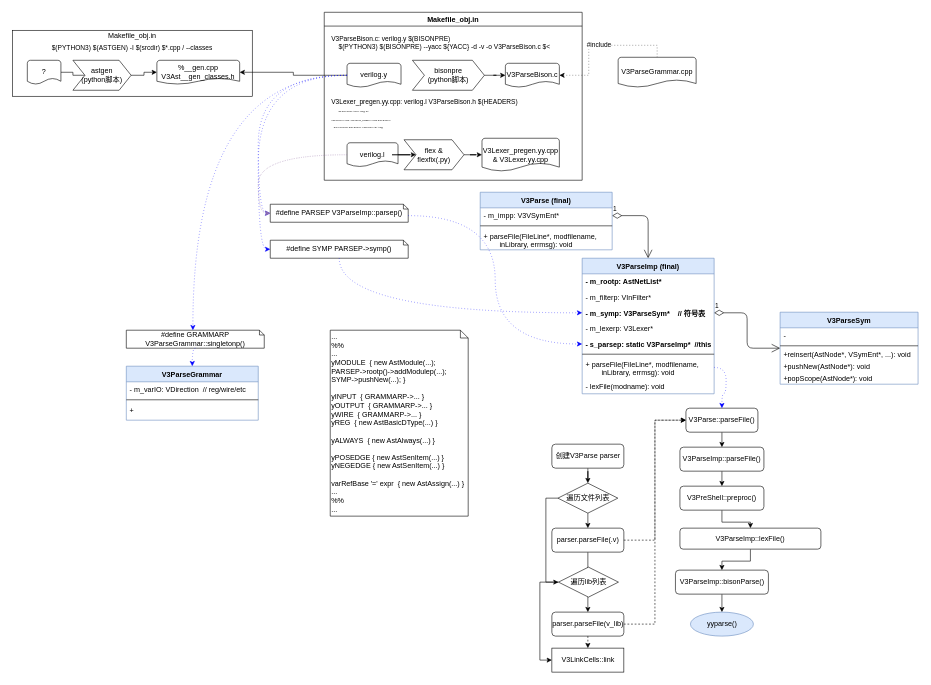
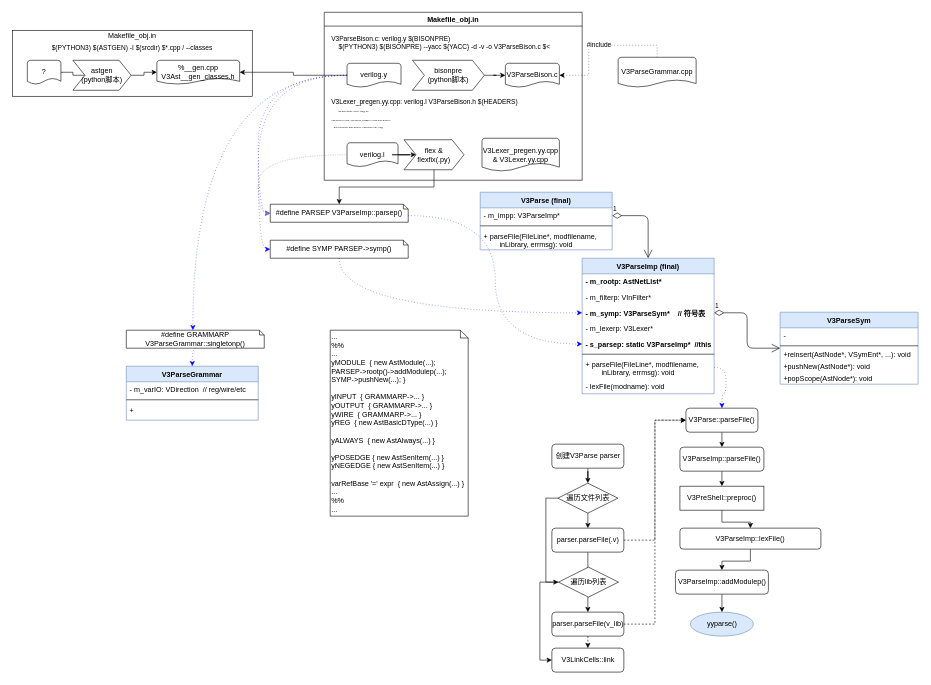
edge "flex & flexfix(.py)" -> "V3Lexer_pregen.yy.cpp & V3Lexer.yy.cpp": now "flex & flexfix(.py)" -> "#define PARSEP V3ParseImp::parsep()"
node "- m_impp: V3VSymEnt*": label "- m_impp: V3VSymEnt*" -> "- m_impp: V3ParseImp*"
node "V3PreShell::preproc()": shape rounded rectangle -> rectangle
node "V3ParseImp::bisonParse()": label "V3ParseImp::bisonParse()" -> "V3ParseImp::addModulep()"
node "V3LinkCells::link": shape rectangle -> rounded rectangle
